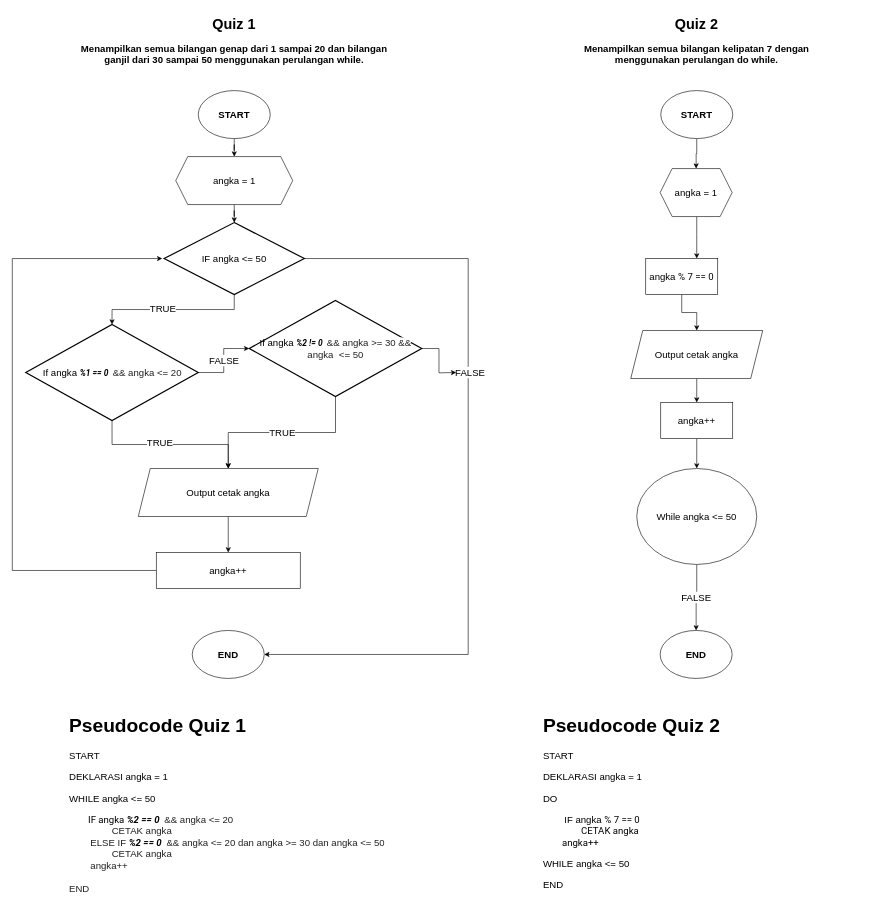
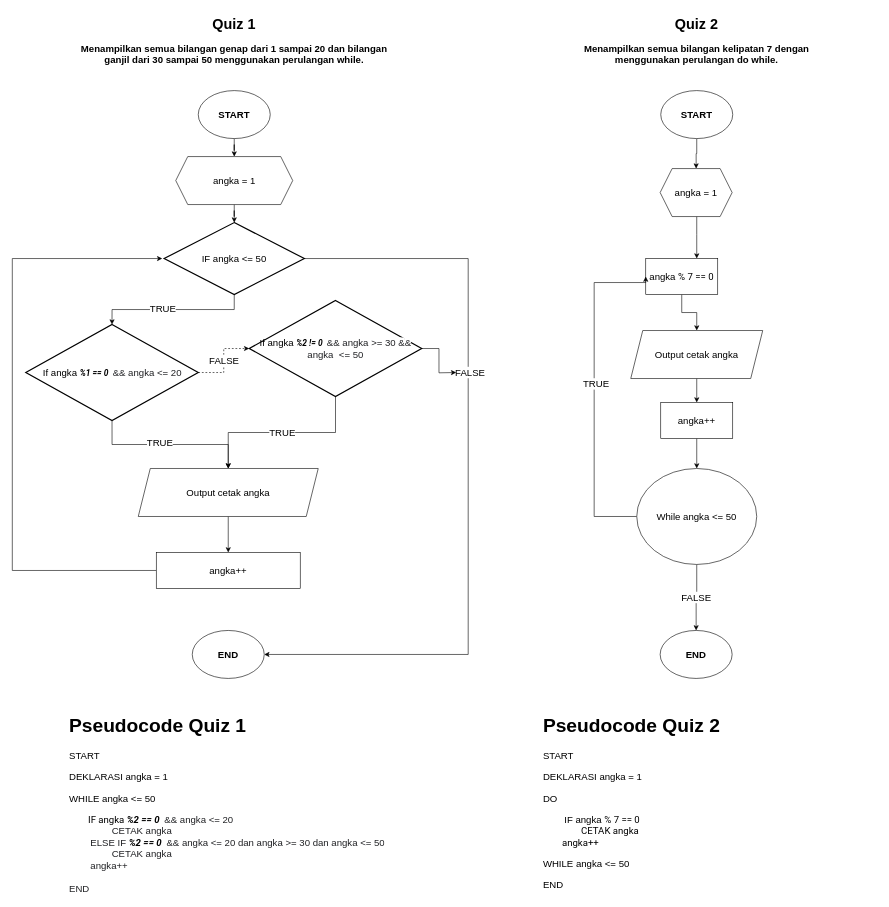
edge "While angka <= 50" -> "angka % 7 == 0": added, label "TRUE"
edge "If angka %1 == 0 && angka <= 20" -> "If angka %2 != 0 && angka >= 30 && angka <= 50": style solid -> dashed
